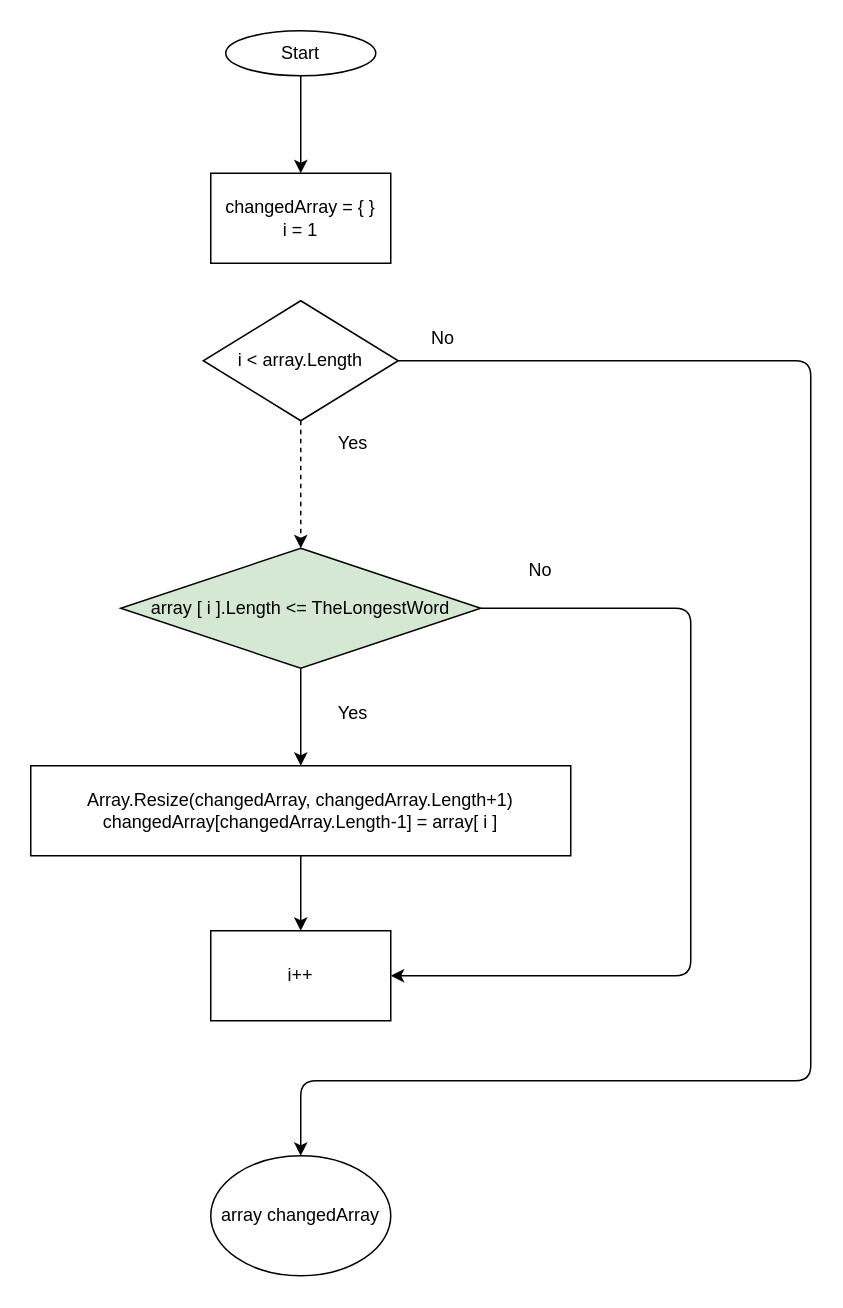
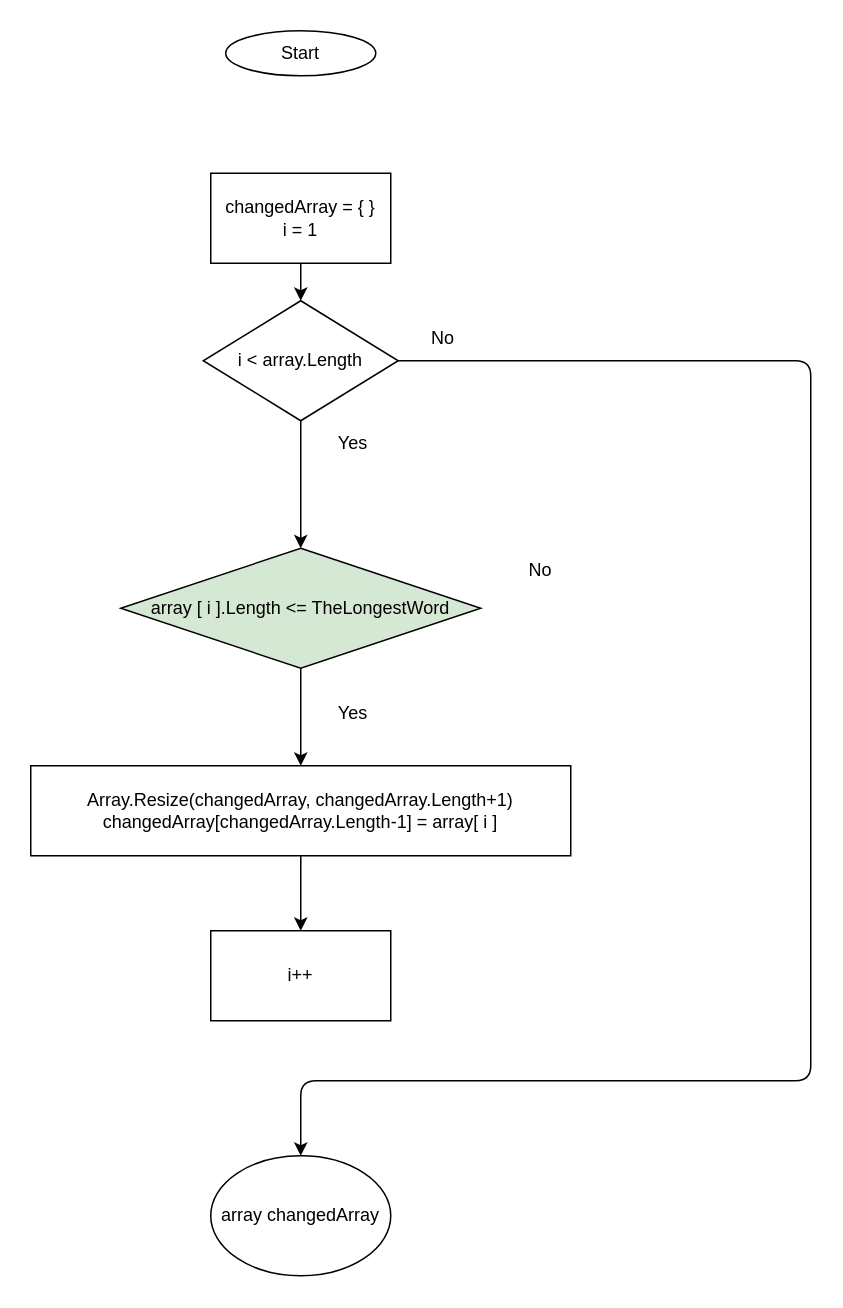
edge "Start" -> "changedArray = { } i = 1": removed
edge "changedArray = { } i = 1" -> "i < array.Length": added
edge "i < array.Length" -> "array [ i ].Length <= TheLongestWord": style dashed -> solid
edge "array [ i ].Length <= TheLongestWord" -> "i++": removed
